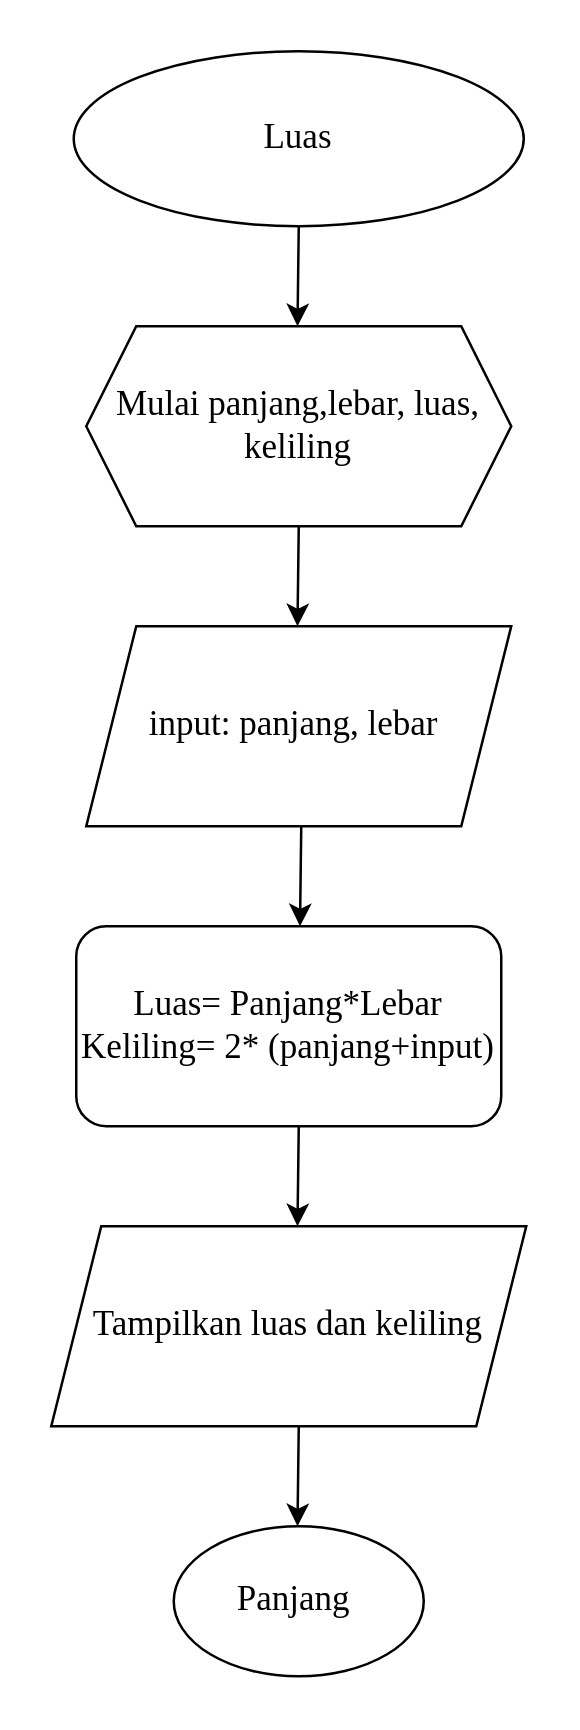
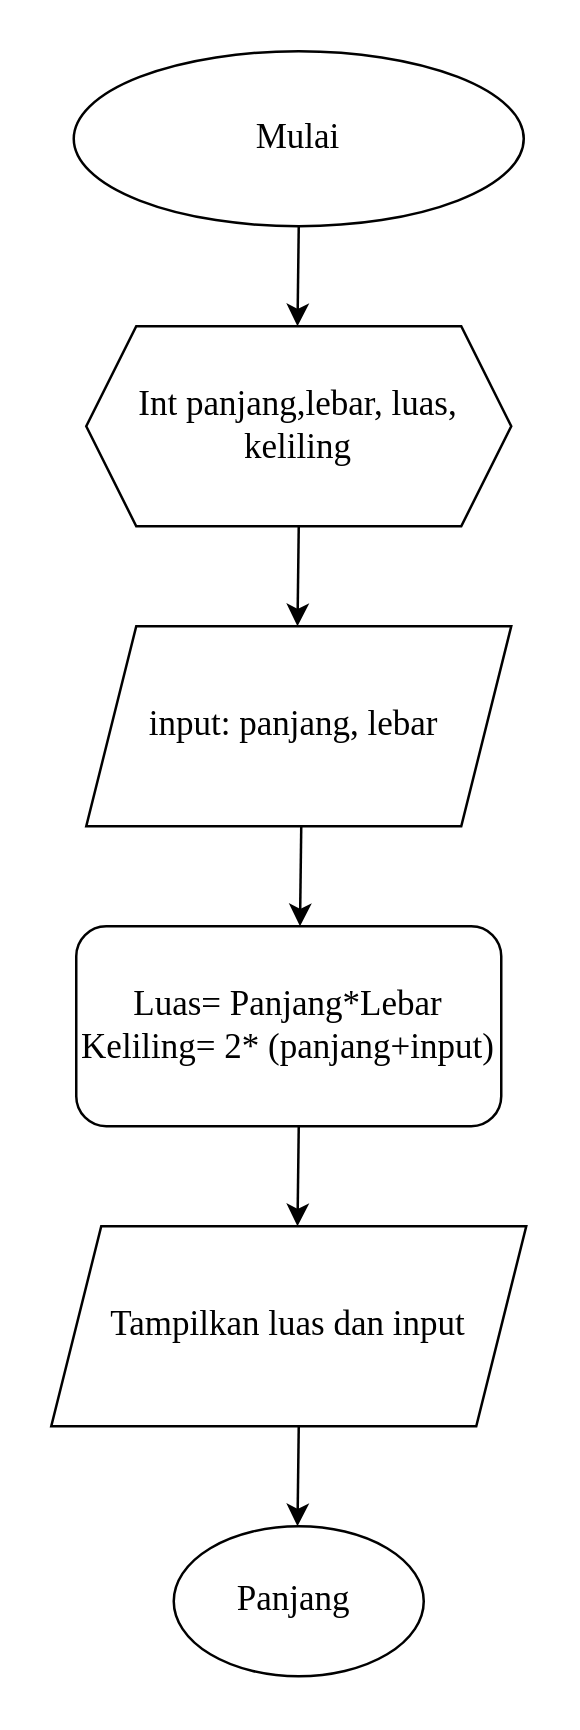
node "Luas": label "Luas" -> "Mulai"
node "Mulai panjang,lebar, luas, keliling": label "Mulai panjang,lebar, luas, keliling" -> "Int panjang,lebar, luas, keliling"
node "Tampilkan luas dan keliling": label "Tampilkan luas dan keliling" -> "Tampilkan luas dan input"
